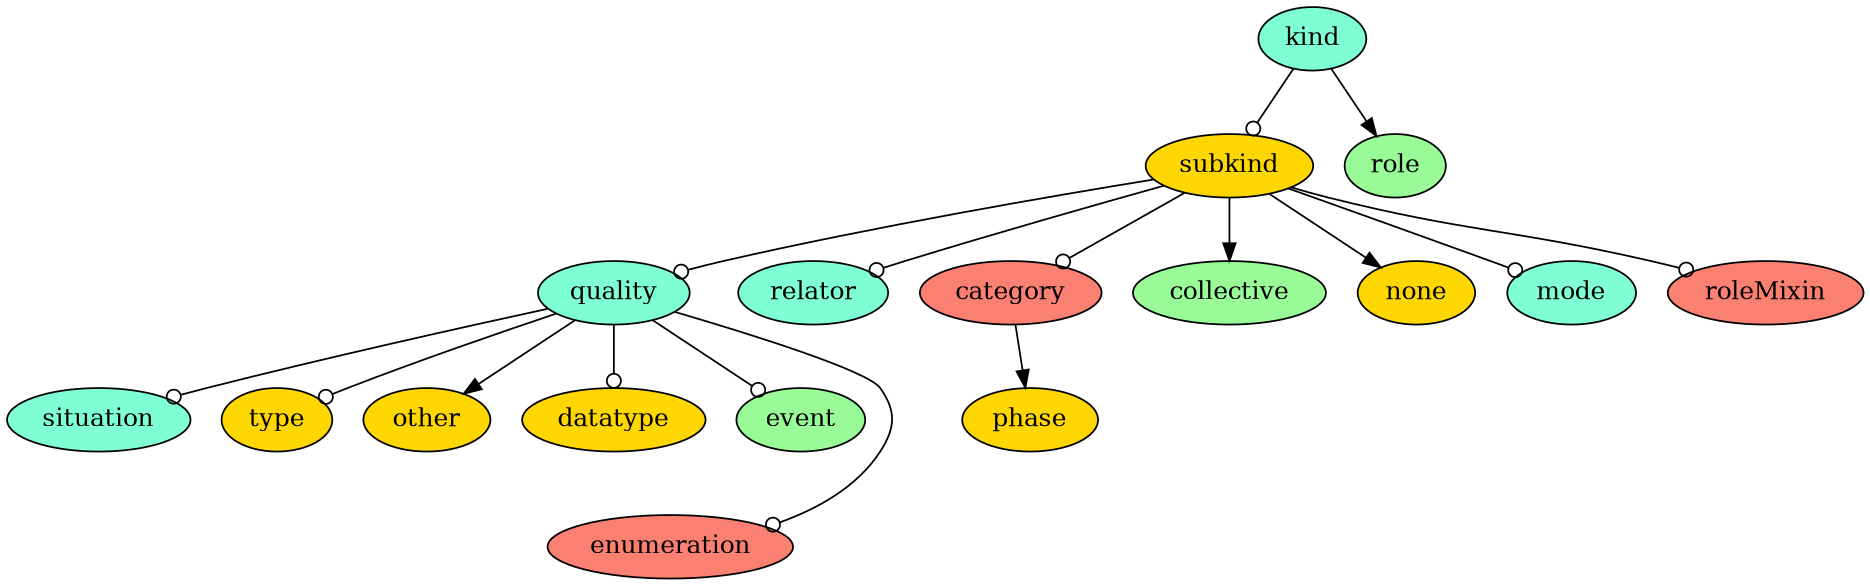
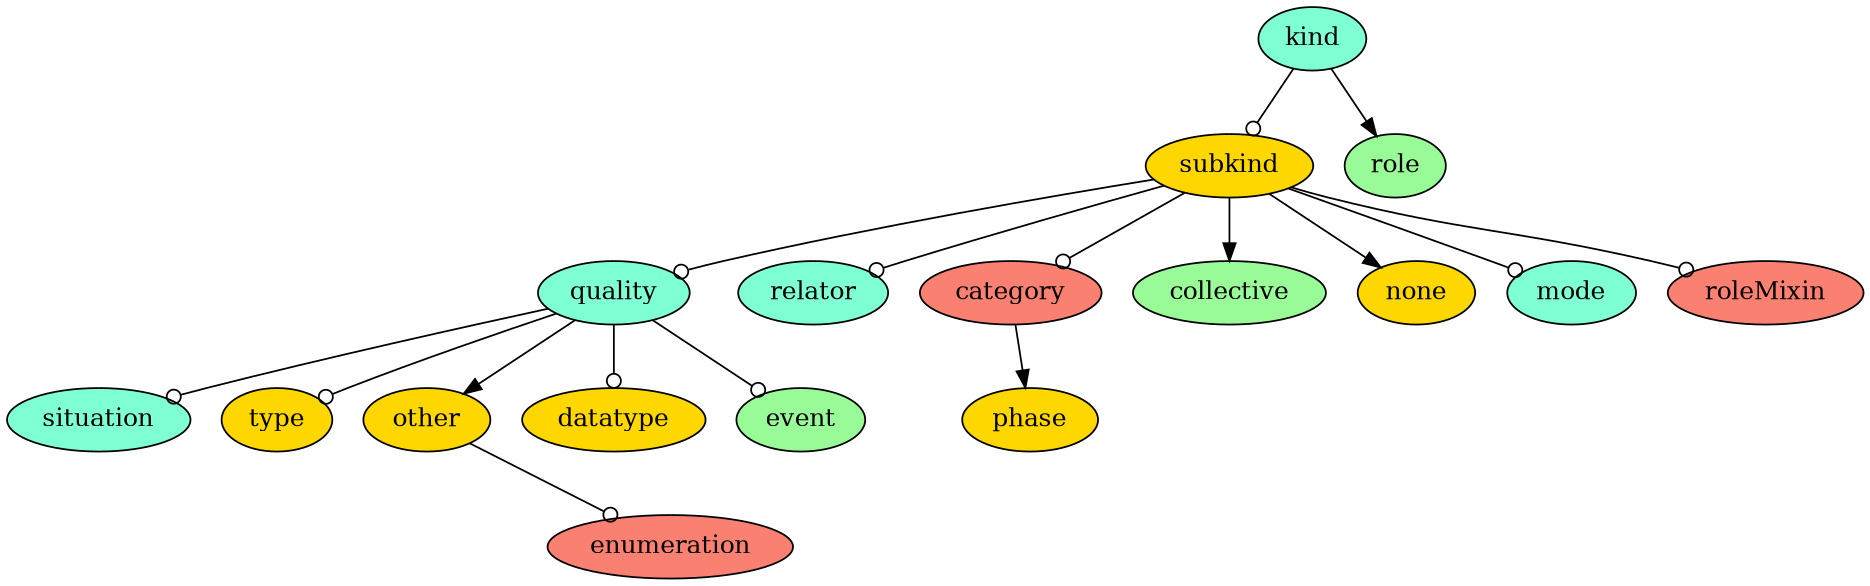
edge "quality" -> "enumeration": now "other" -> "enumeration"
